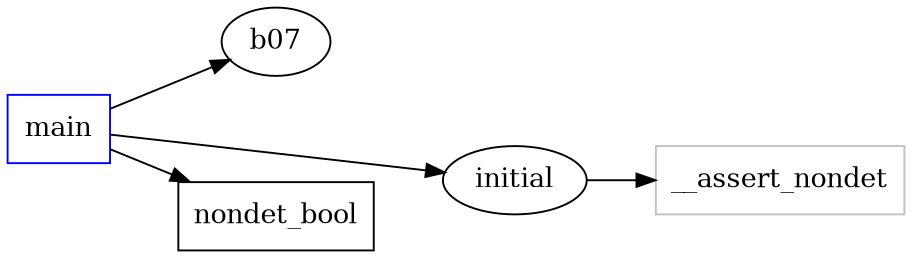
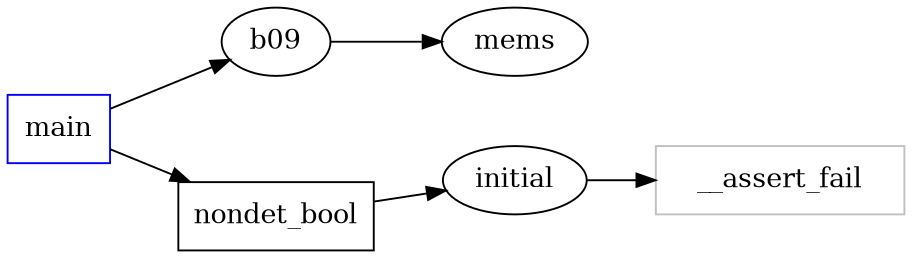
node "b07": label "b07" -> "b09"
node "mems": added
edge "main" -> "initial": now "nondet_bool" -> "initial"
node "__assert_nondet": label "__assert_nondet" -> "__assert_fail"
